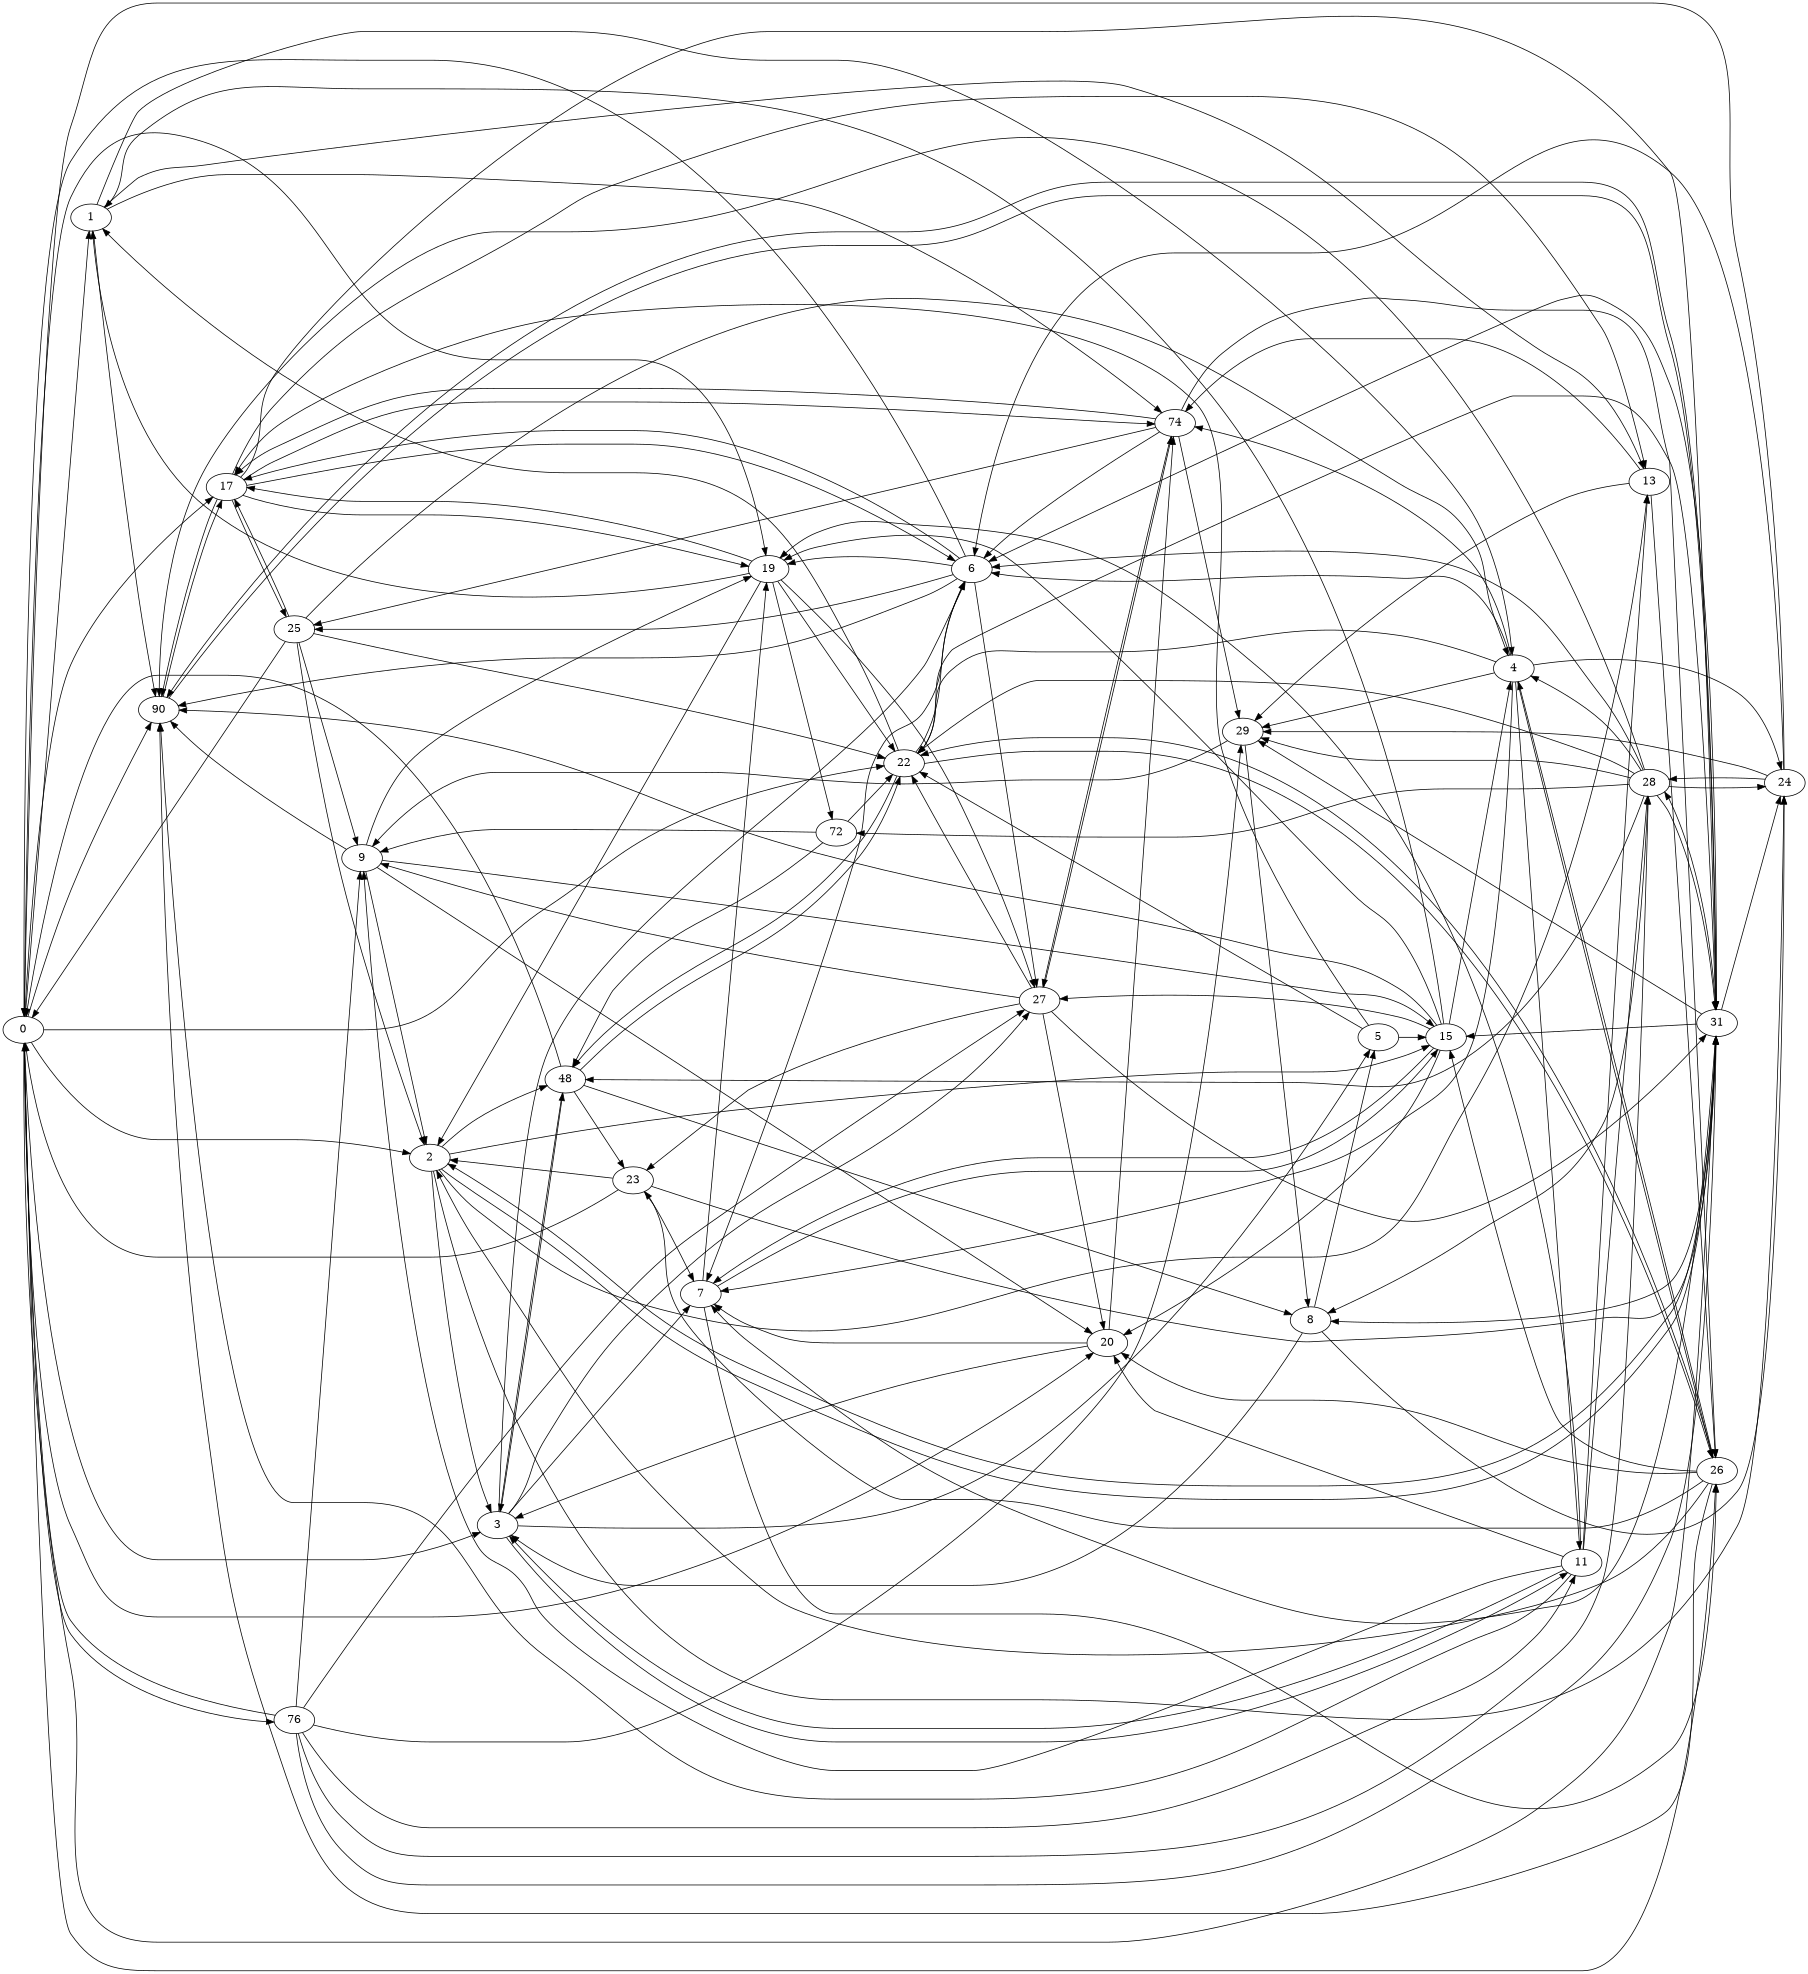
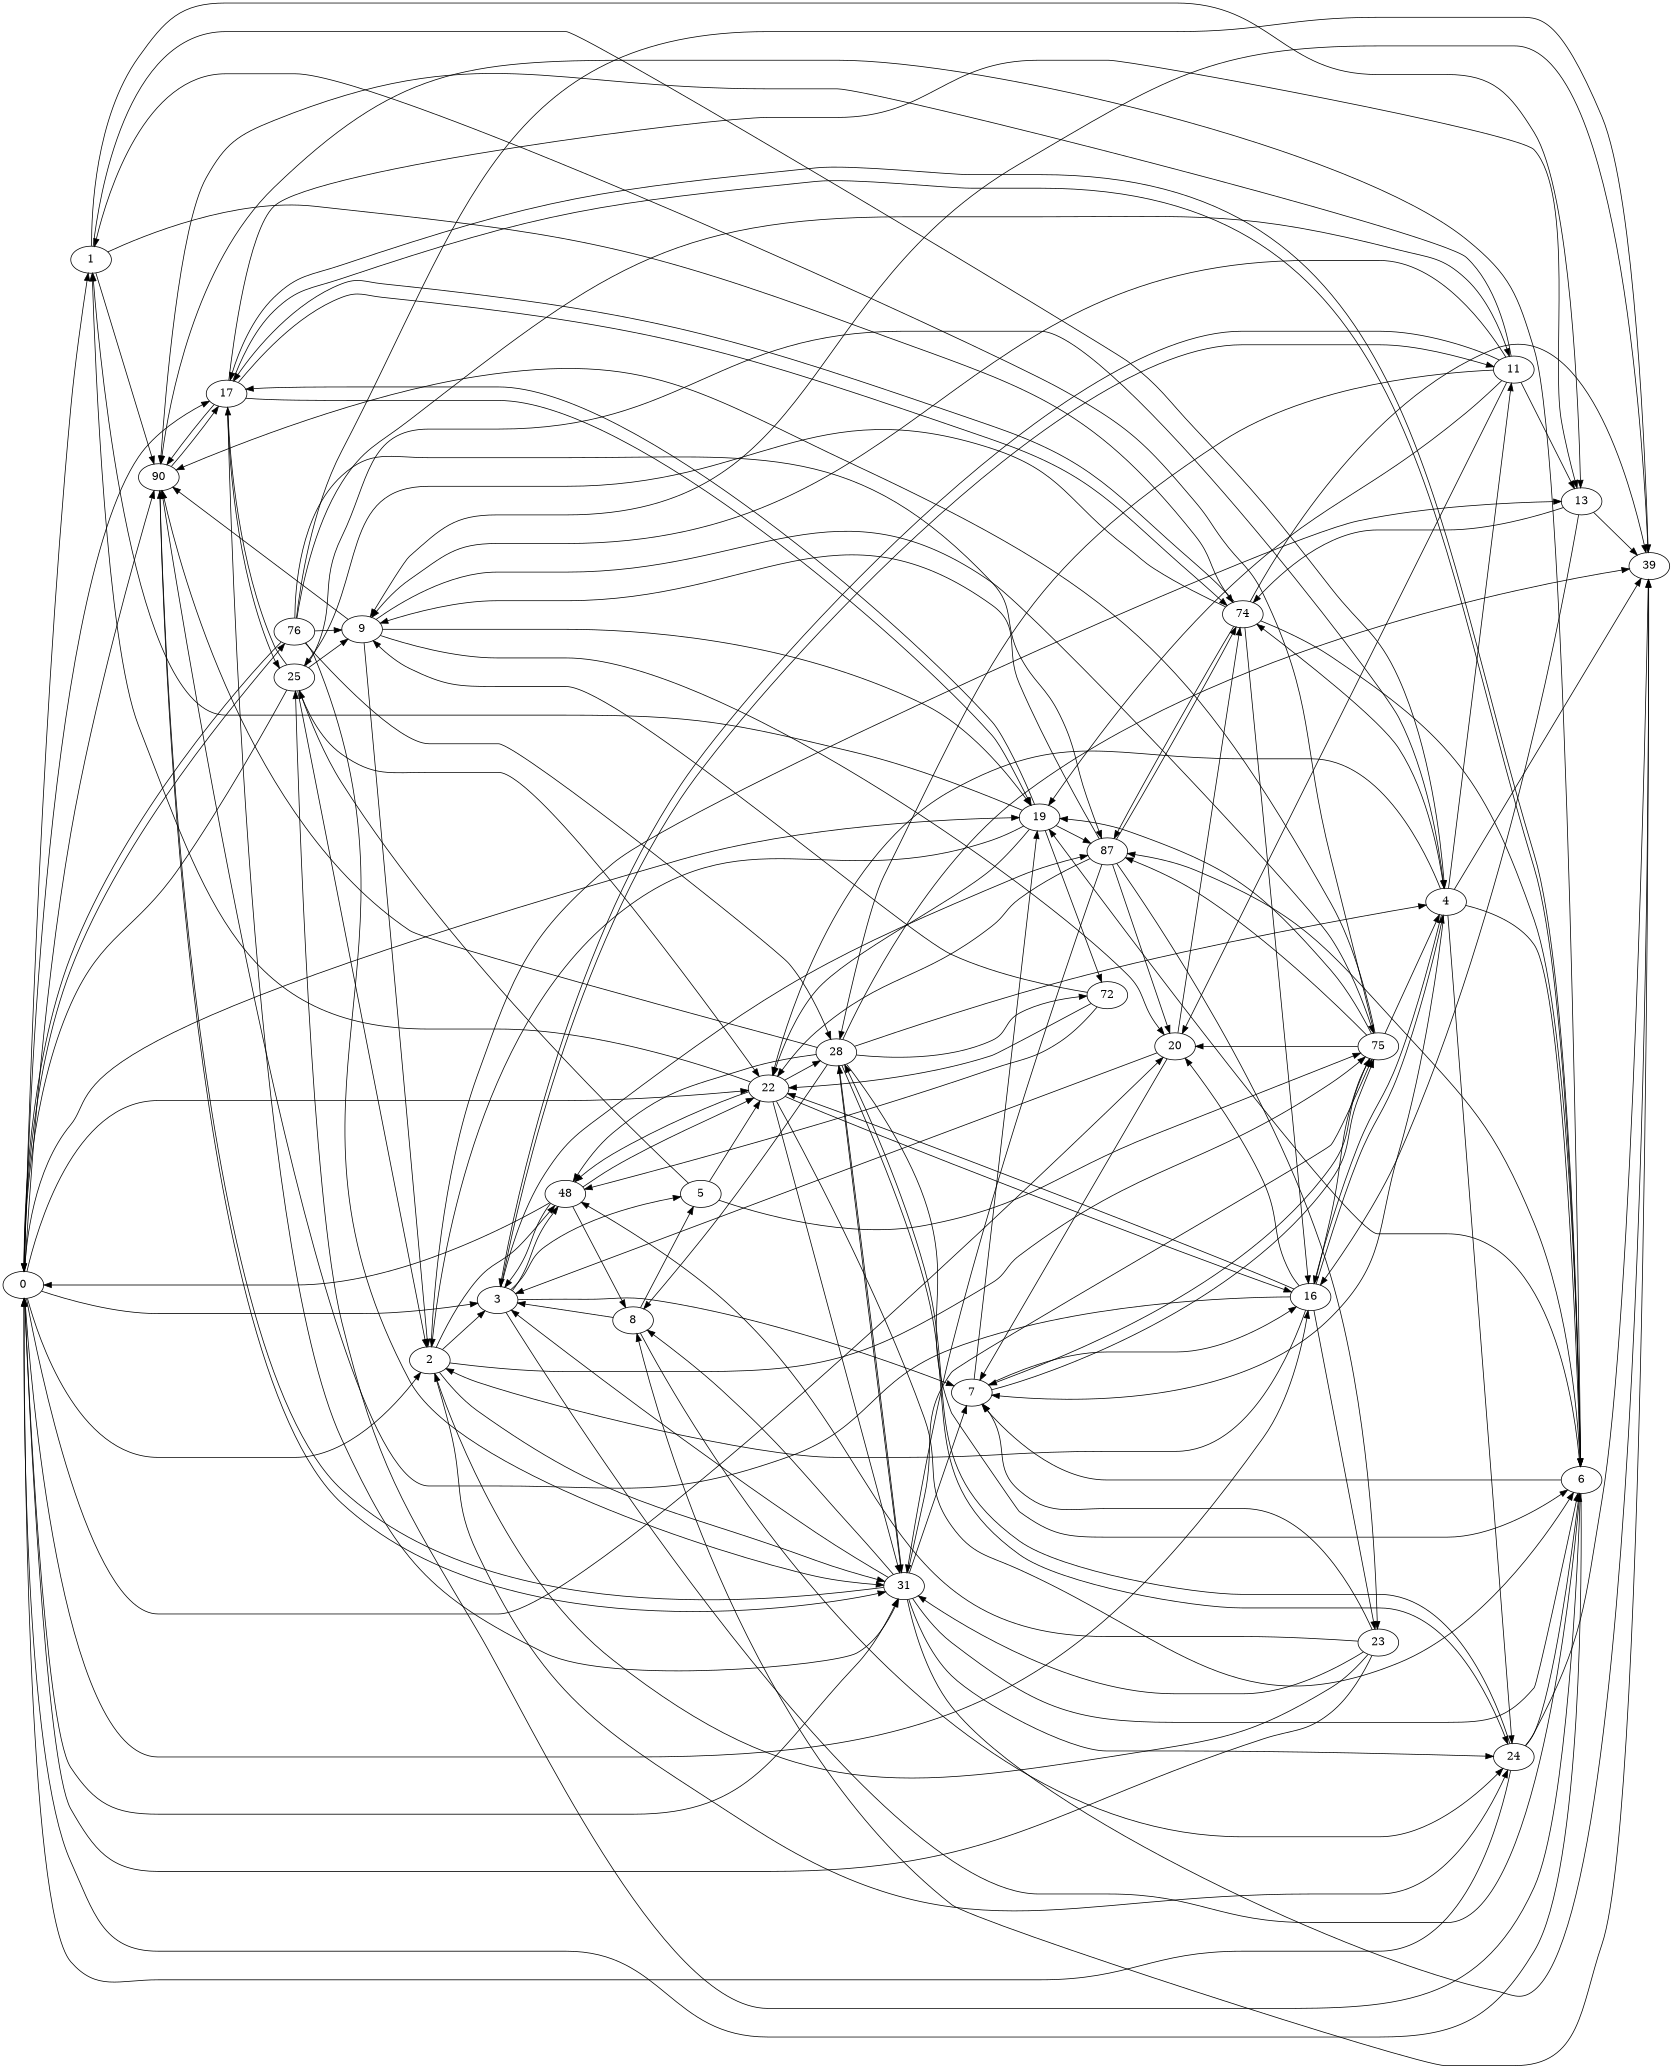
edge "5" -> "17": now "5" -> "25"
edge "28" -> "22": reversed
node "29": label "29" -> "39"
node "27": label "27" -> "87"
node "15": label "15" -> "75"
edge "48" -> "23": reversed
node "26": label "26" -> "16"
edge "31" -> "2": now "31" -> "3"
